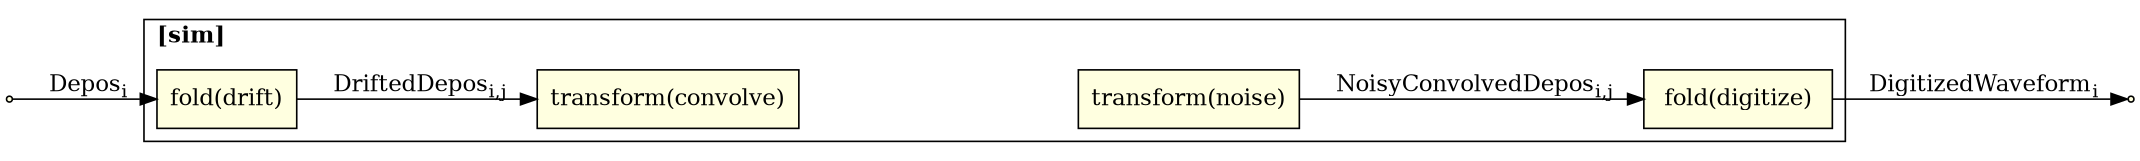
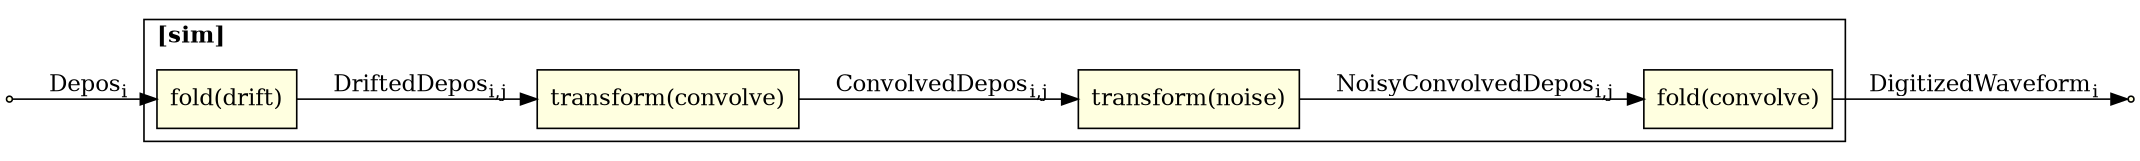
edge "transform(convolve)" -> "transform(noise)": added, label "ConvolvedDepos i,j"
node "fold(digitize)": label "fold(digitize)" -> "fold(convolve)"
